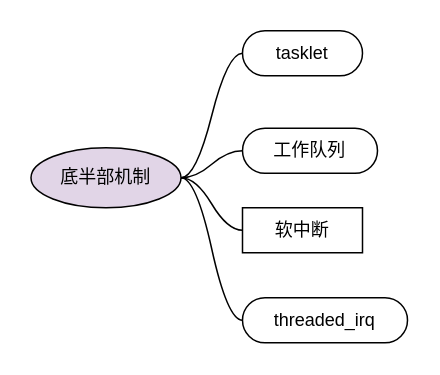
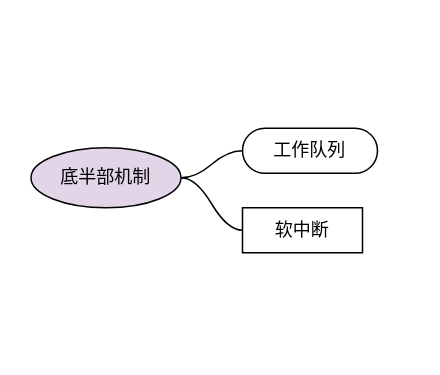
node "tasklet": removed
edge "tasklet" -- "底半部机制": removed
edge "底半部机制" -- "threaded_irq": removed
node "threaded_irq": removed
